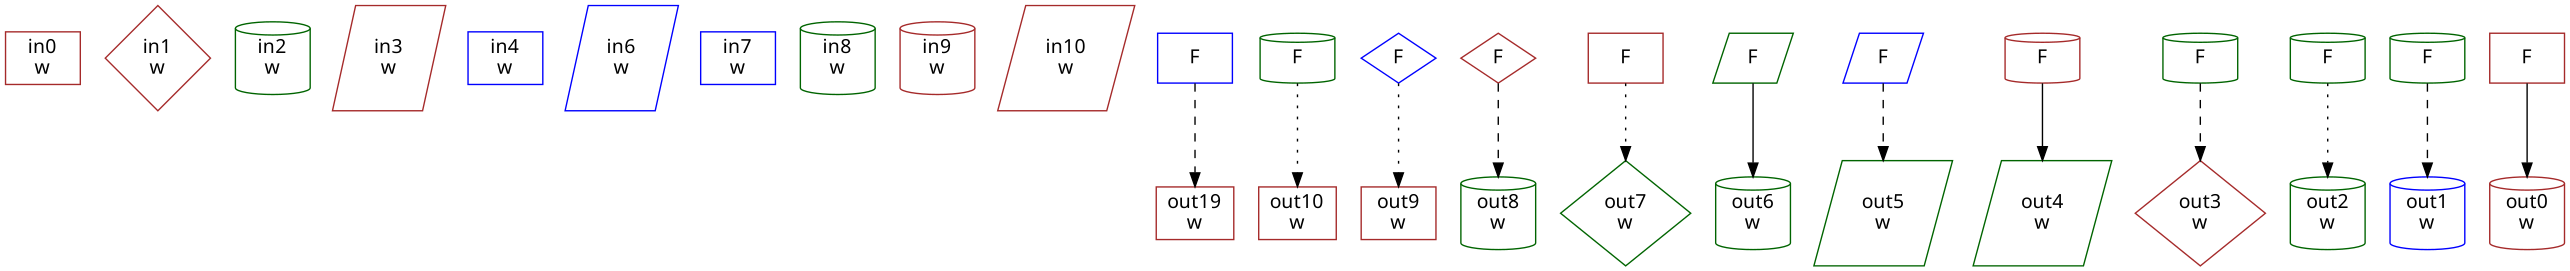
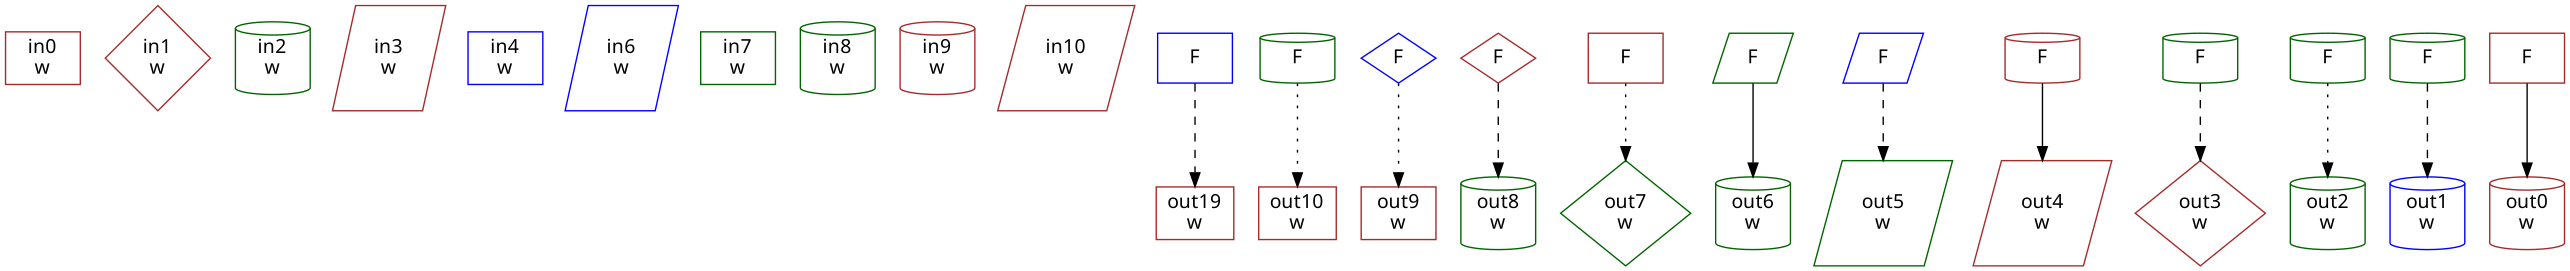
node "in7 w": color blue -> darkgreen
node "out4 w": color darkgreen -> brown
